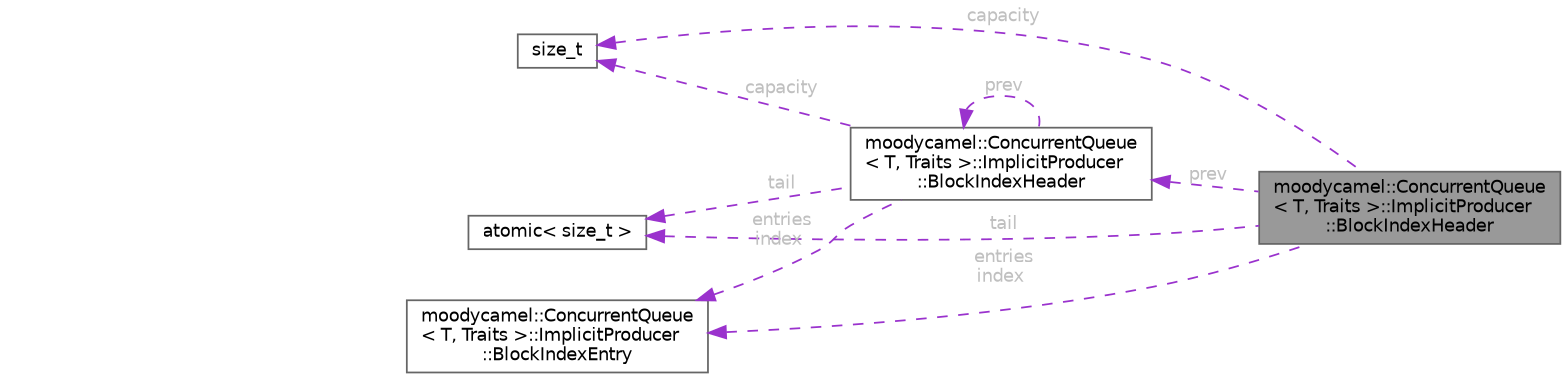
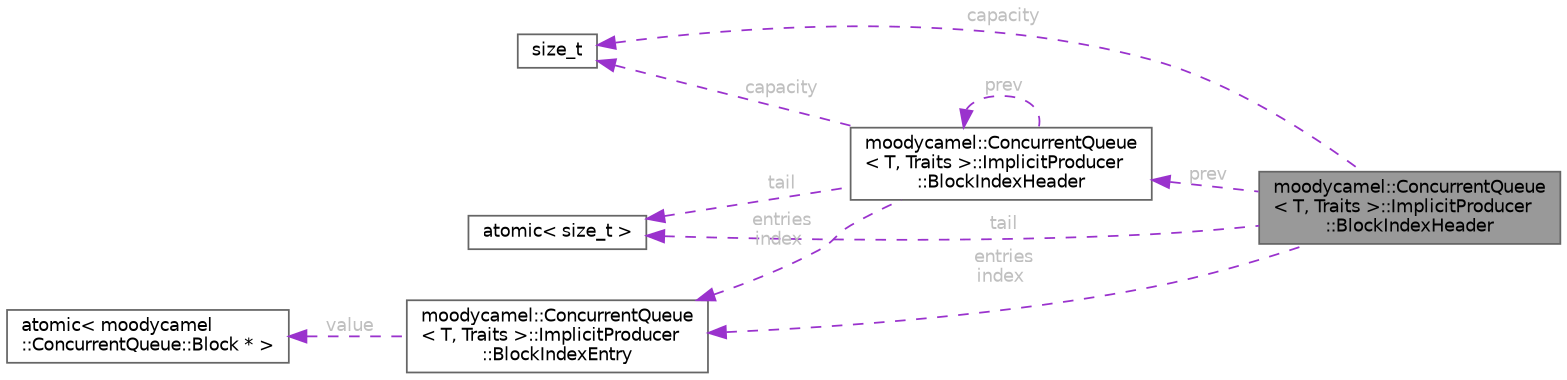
node "atomic< moodycamel ::ConcurrentQueue::Block * >": added
